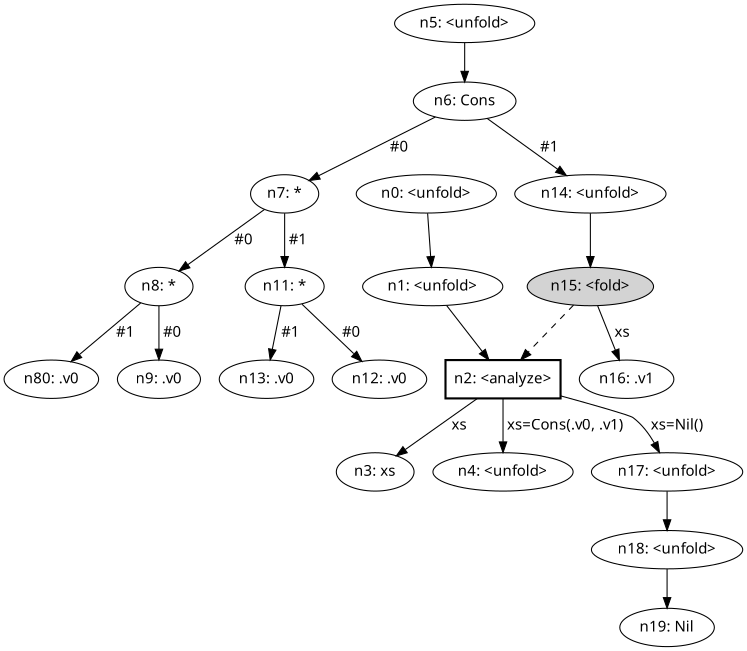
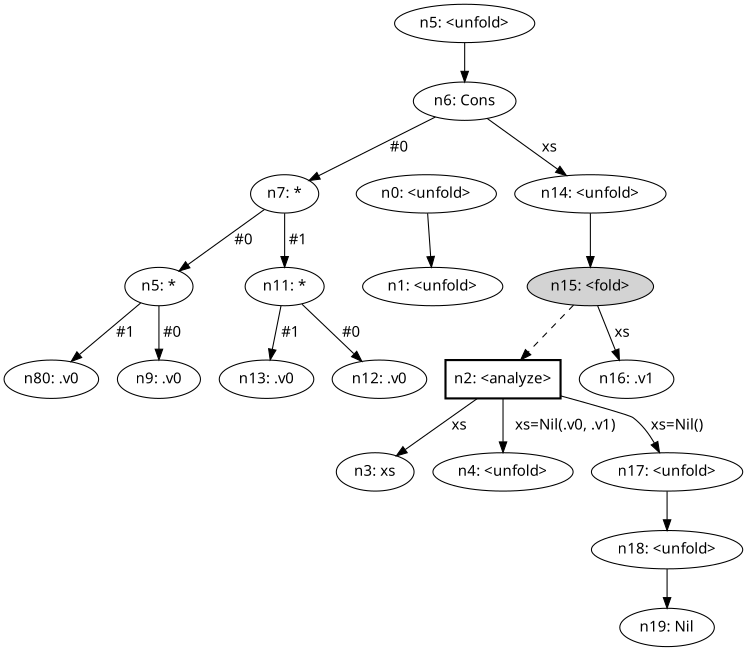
edge "n6: Cons" -> "n14: <unfold>": label " #1 " -> " xs "
node "n8: *": label "n8: *" -> "n5: *"
edge "n1: <unfold>" -> "n2: <analyze>": removed
edge "n2: <analyze>" -> "n4: <unfold>": label " xs=Cons(.v0, .v1) " -> " xs=Nil(.v0, .v1) "
